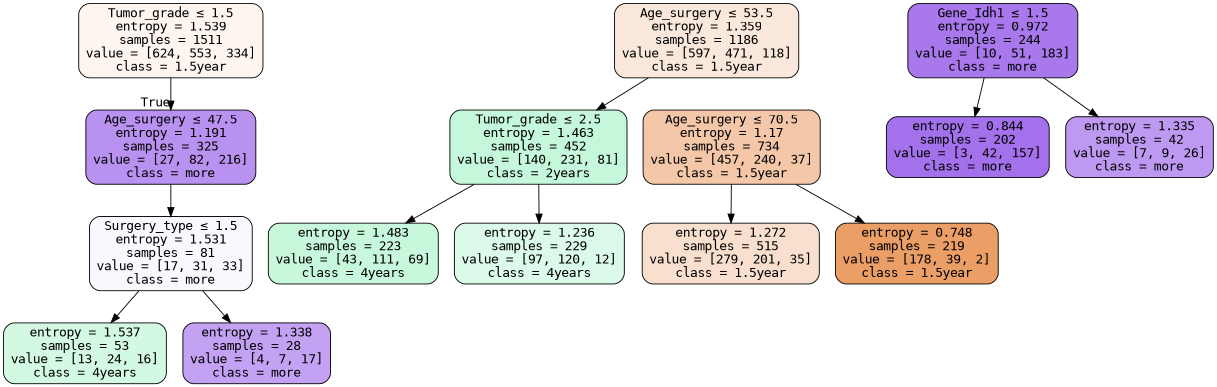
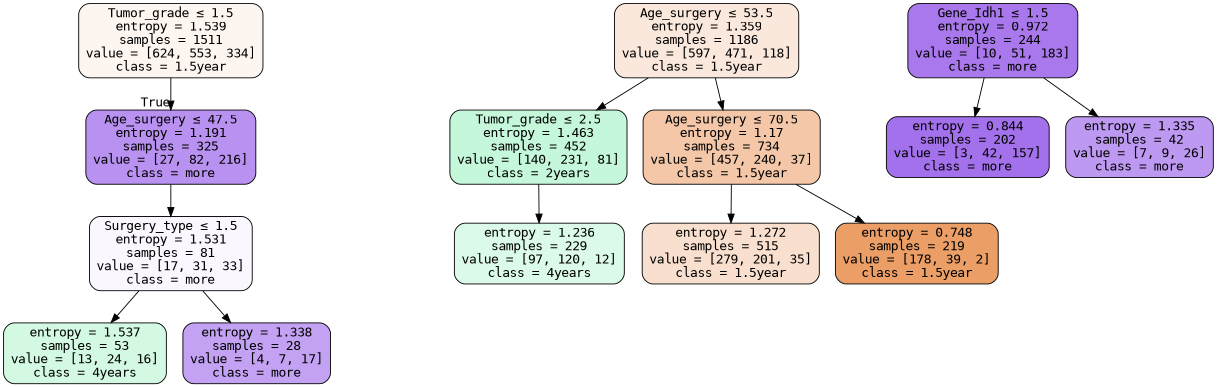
edge "Age_surgery ≤ 53.5" -> "Age_surgery ≤ 70.5": added
node "entropy = 1.483": removed
